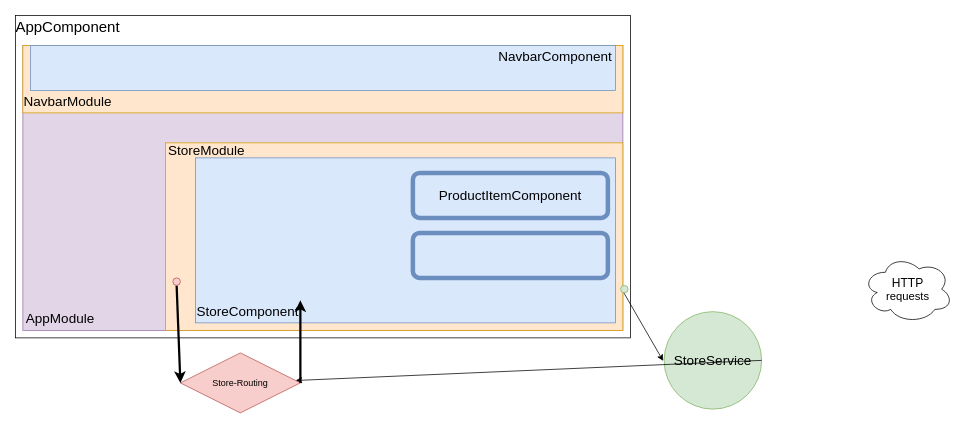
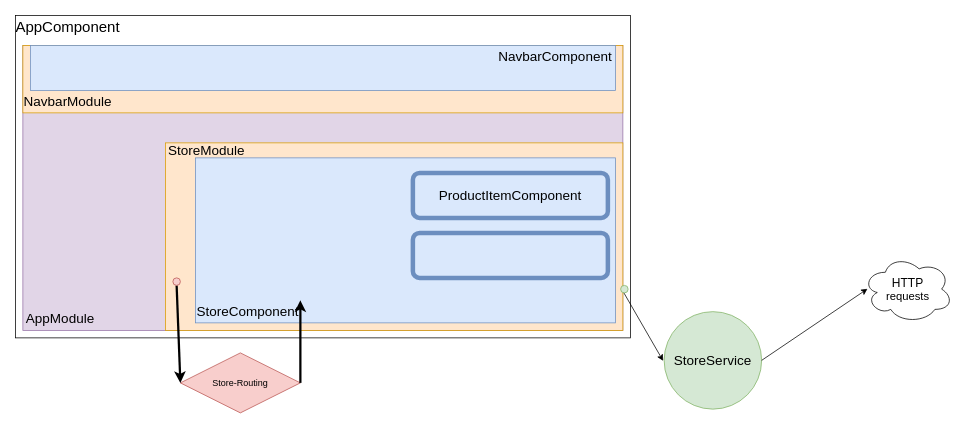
edge "StoreService" -> "Store-Routing": now "StoreService" -> "HTTP requests"
